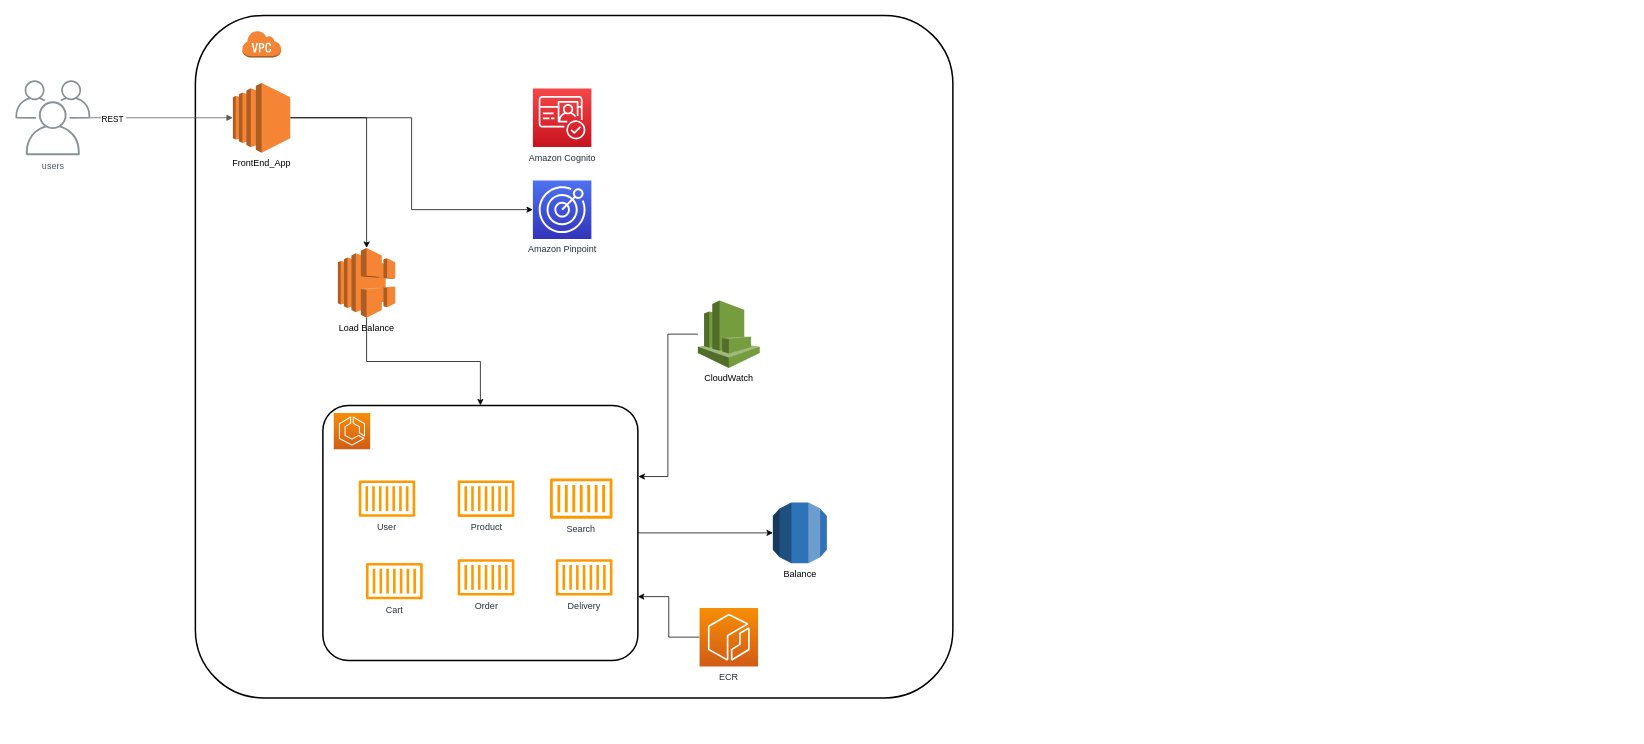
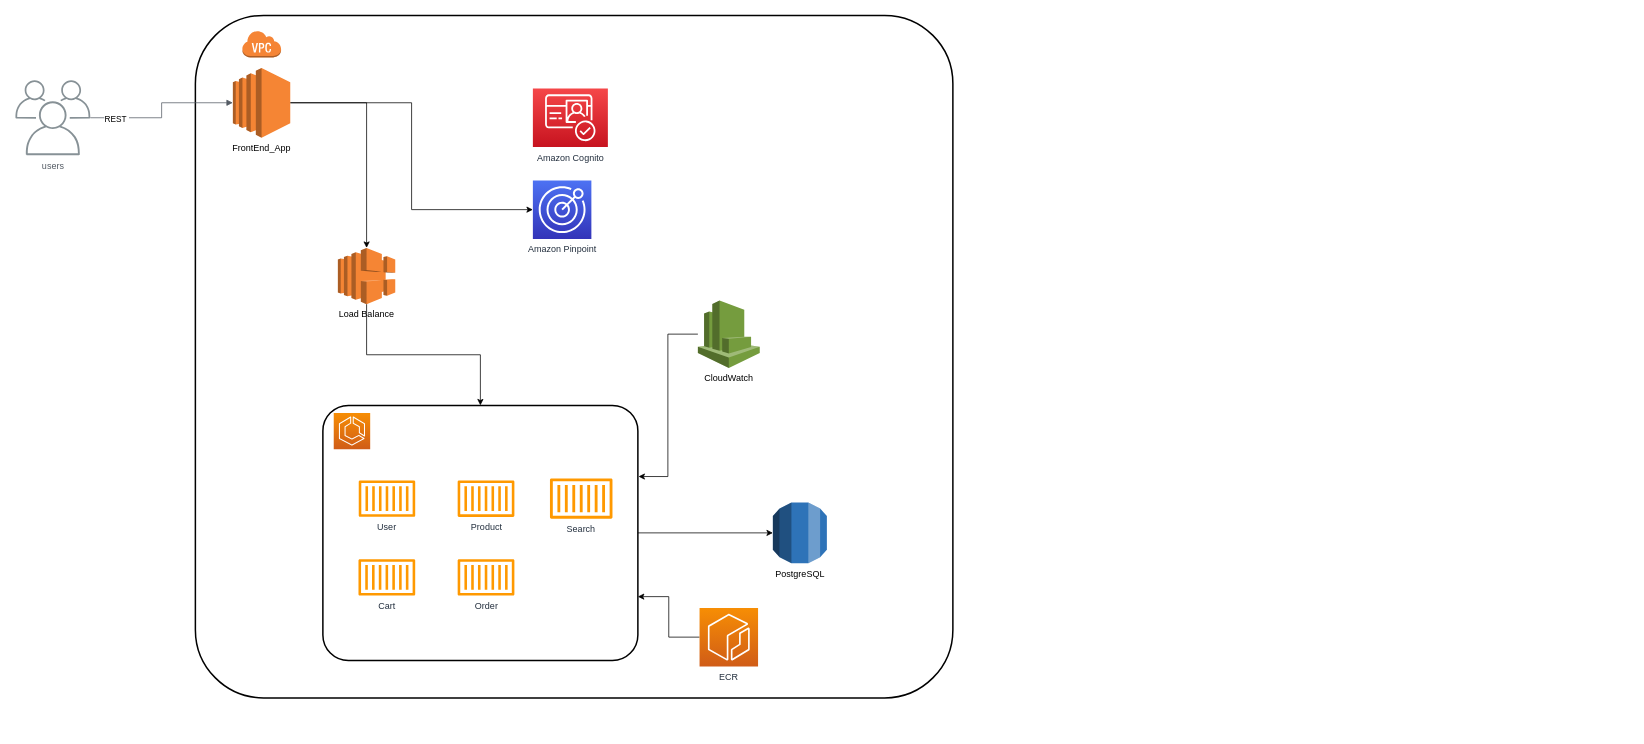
node "FrontEnd_App": moved (262, 118) -> (262, 103)
node "Amazon Cognito": size 59x59 -> 75x59
node "Load Balance": size 57x70 -> 57x56
node "Balance": label "Balance" -> "PostgreSQL"
node "Delivery": removed
node "Cart": moved (394, 581) -> (387, 577)
